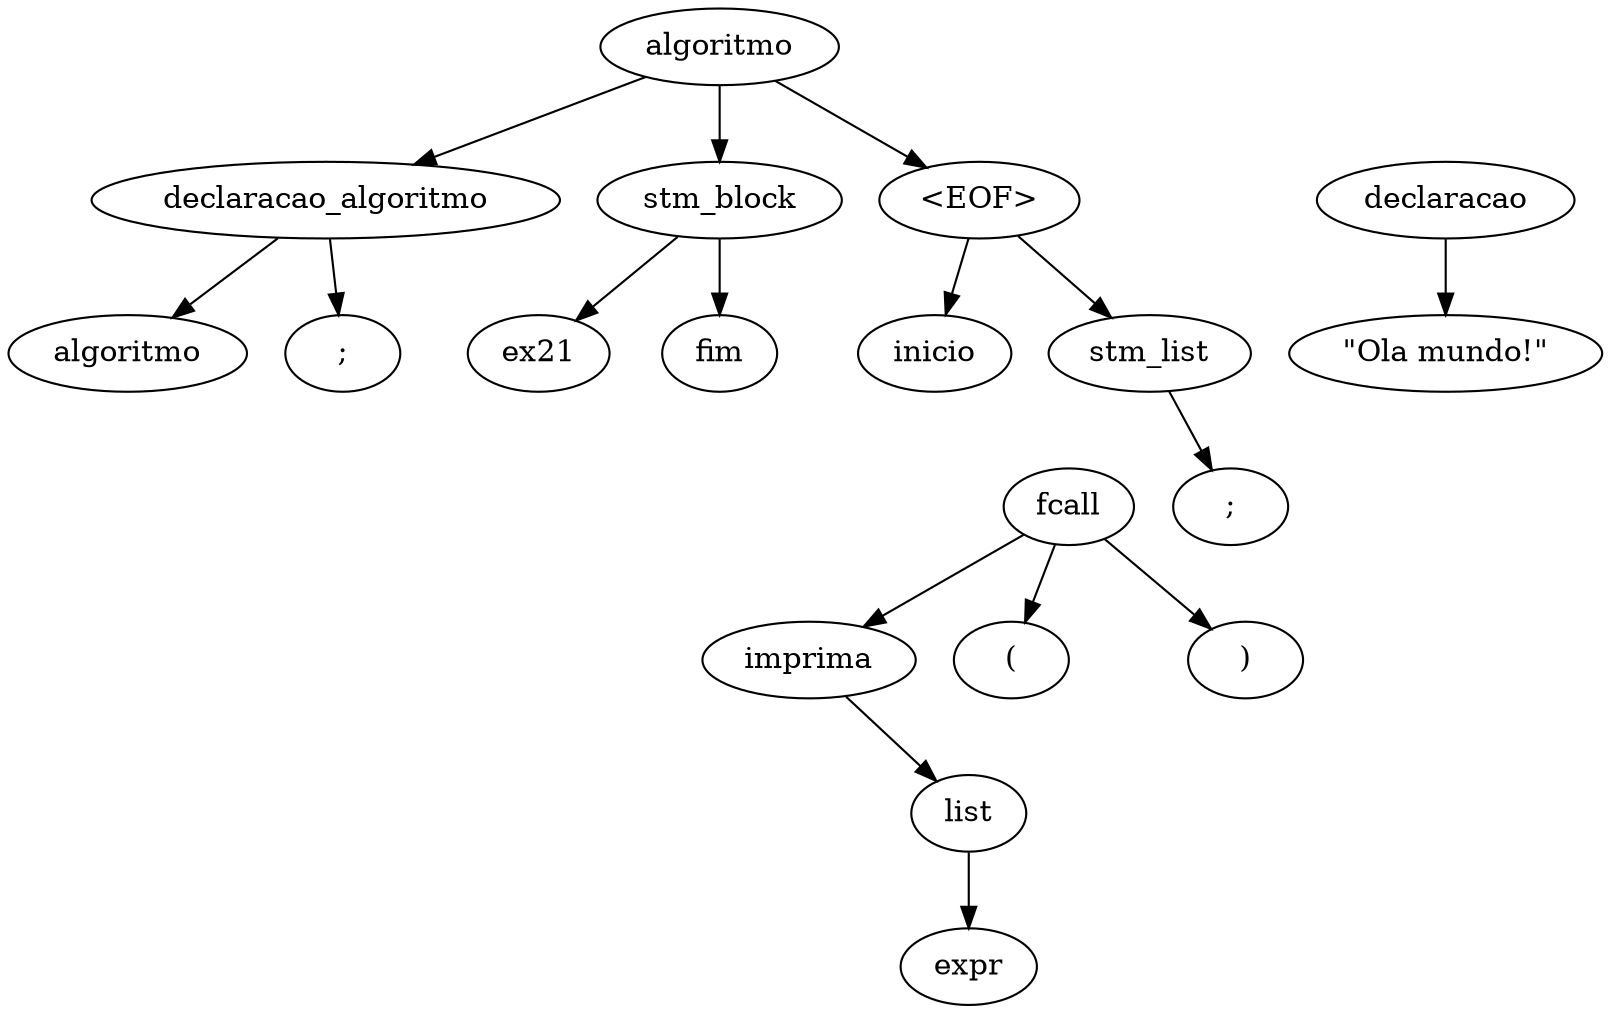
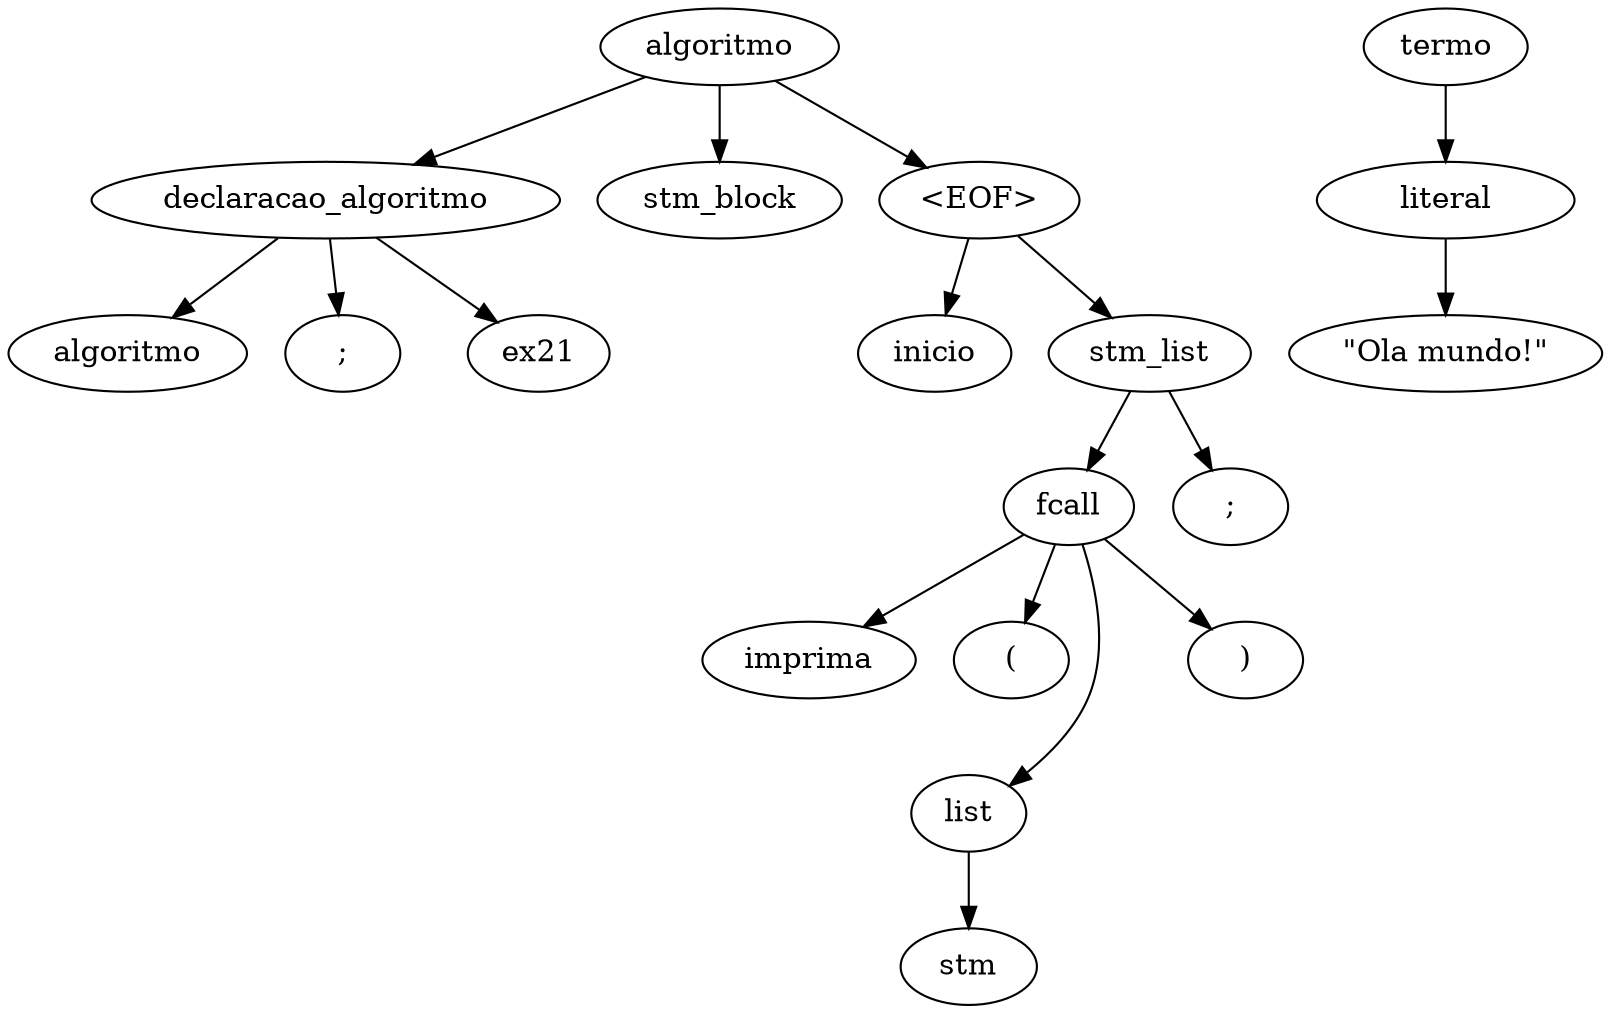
node "termo": added
node "declaracao": label "declaracao" -> "literal"
edge "stm_block" -> "ex21": now "declaracao_algoritmo" -> "ex21"
node "fim": removed
edge "stm_list" -> "fcall": added
edge "imprima" -> "list": now "fcall" -> "list"
node "expr": label "expr" -> "stm"
